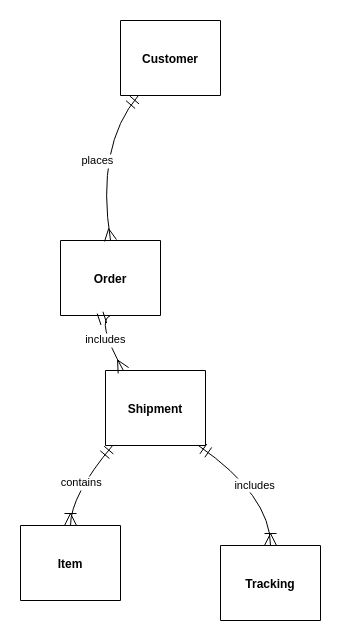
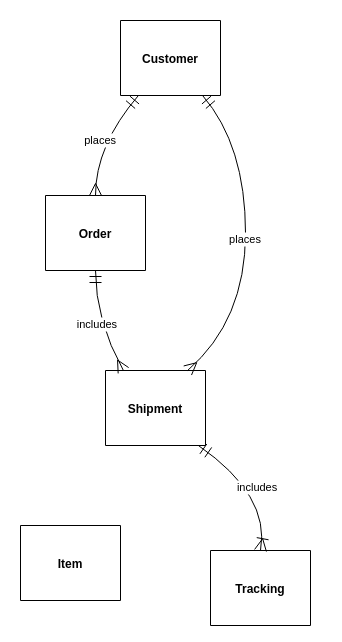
edge "Customer" -- "Shipment": added, label "places"
node "Order": moved (111, 278) -> (96, 233)
edge "Shipment" -- "Item": removed, label "contains"
node "Tracking": moved (271, 583) -> (261, 588)
